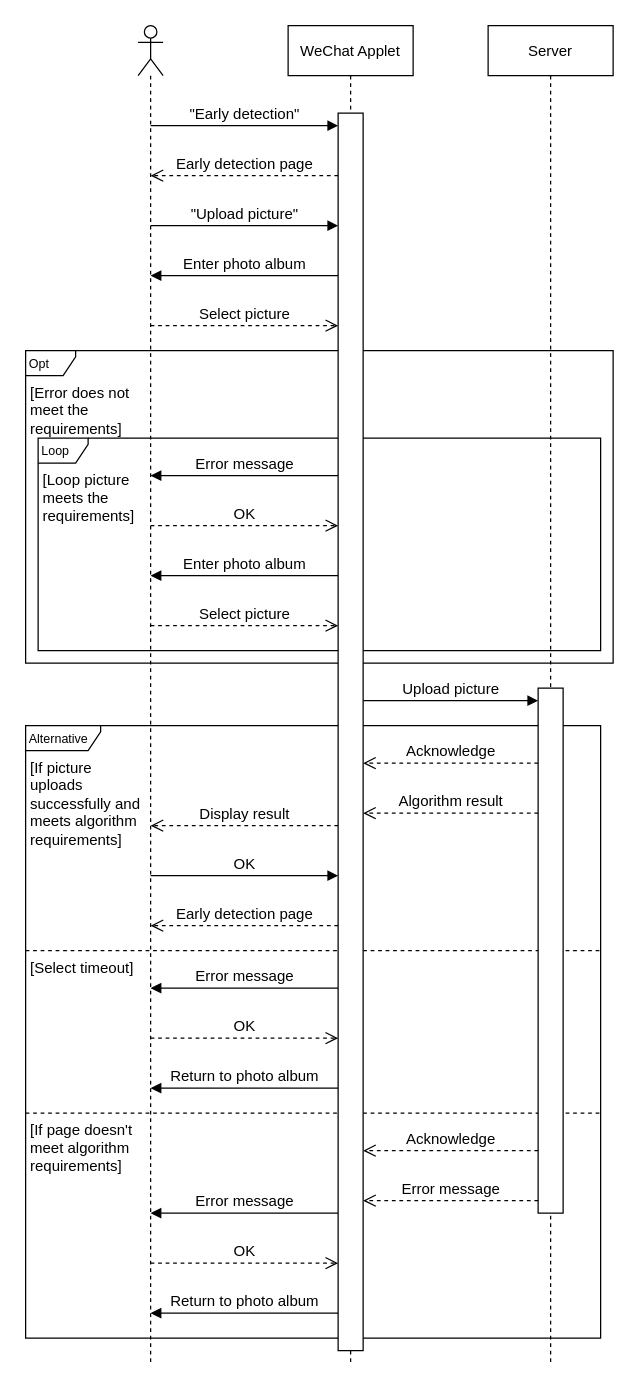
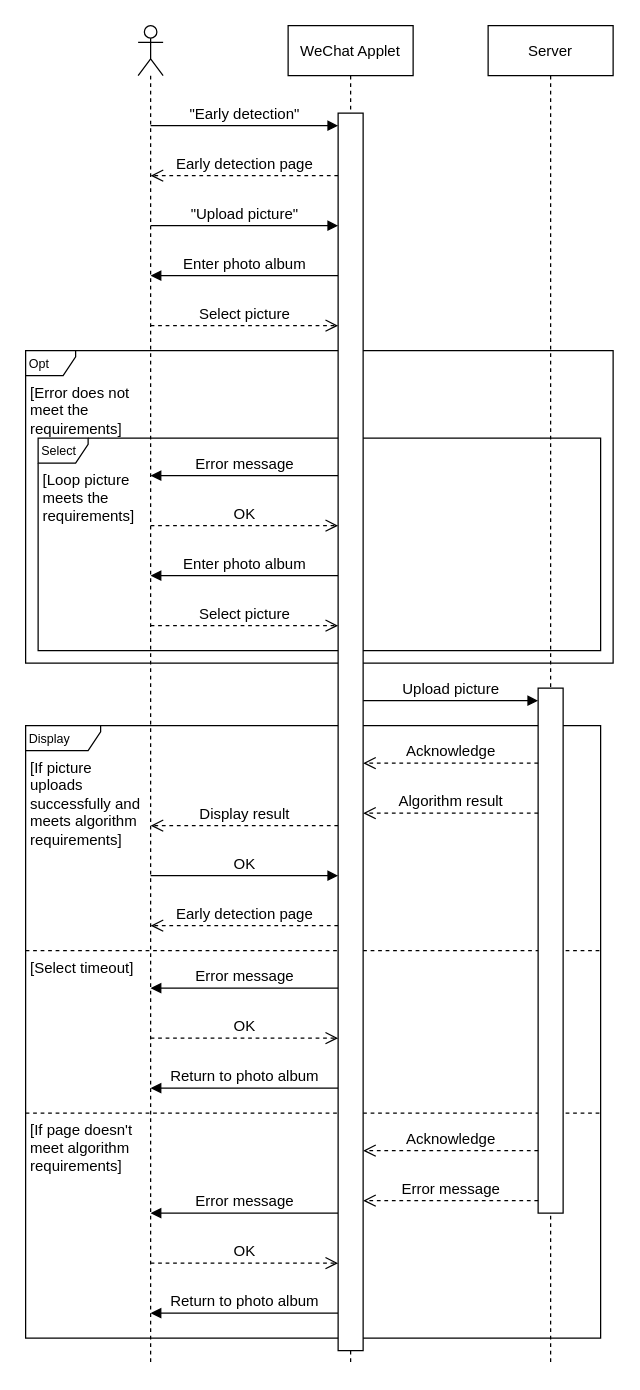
node "Loop": label "Loop" -> "Select"
node "Alternative": label "Alternative" -> "Display"
